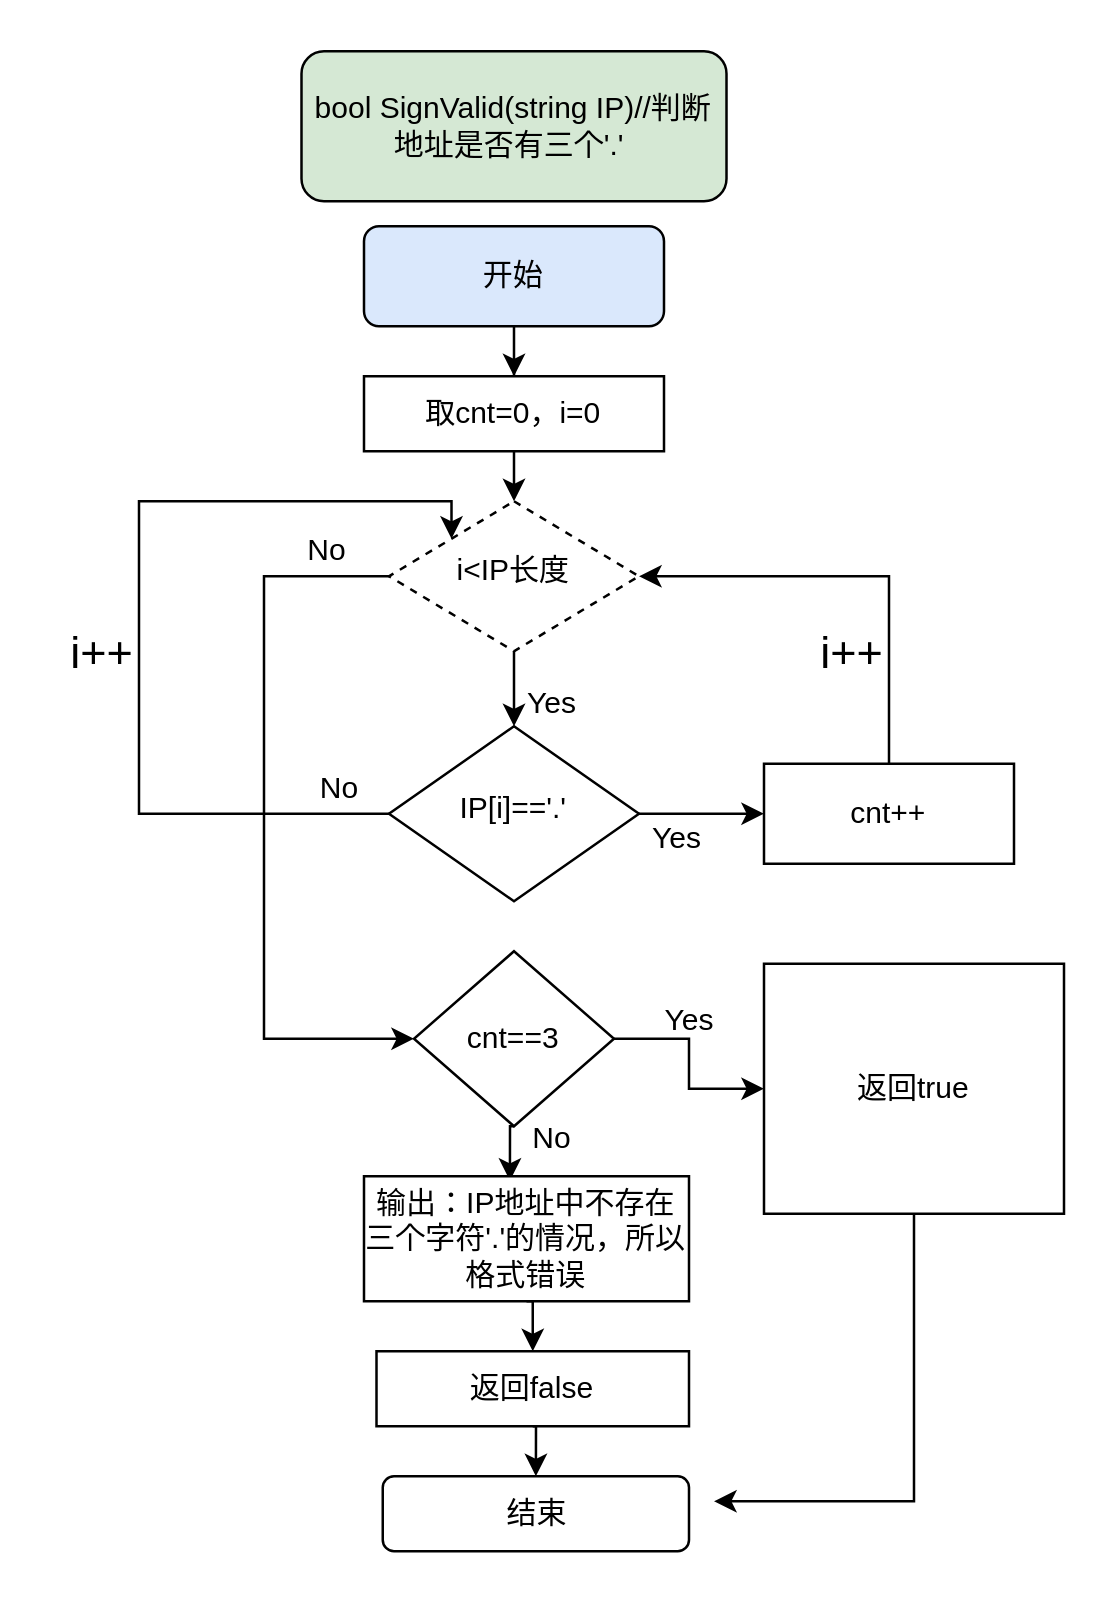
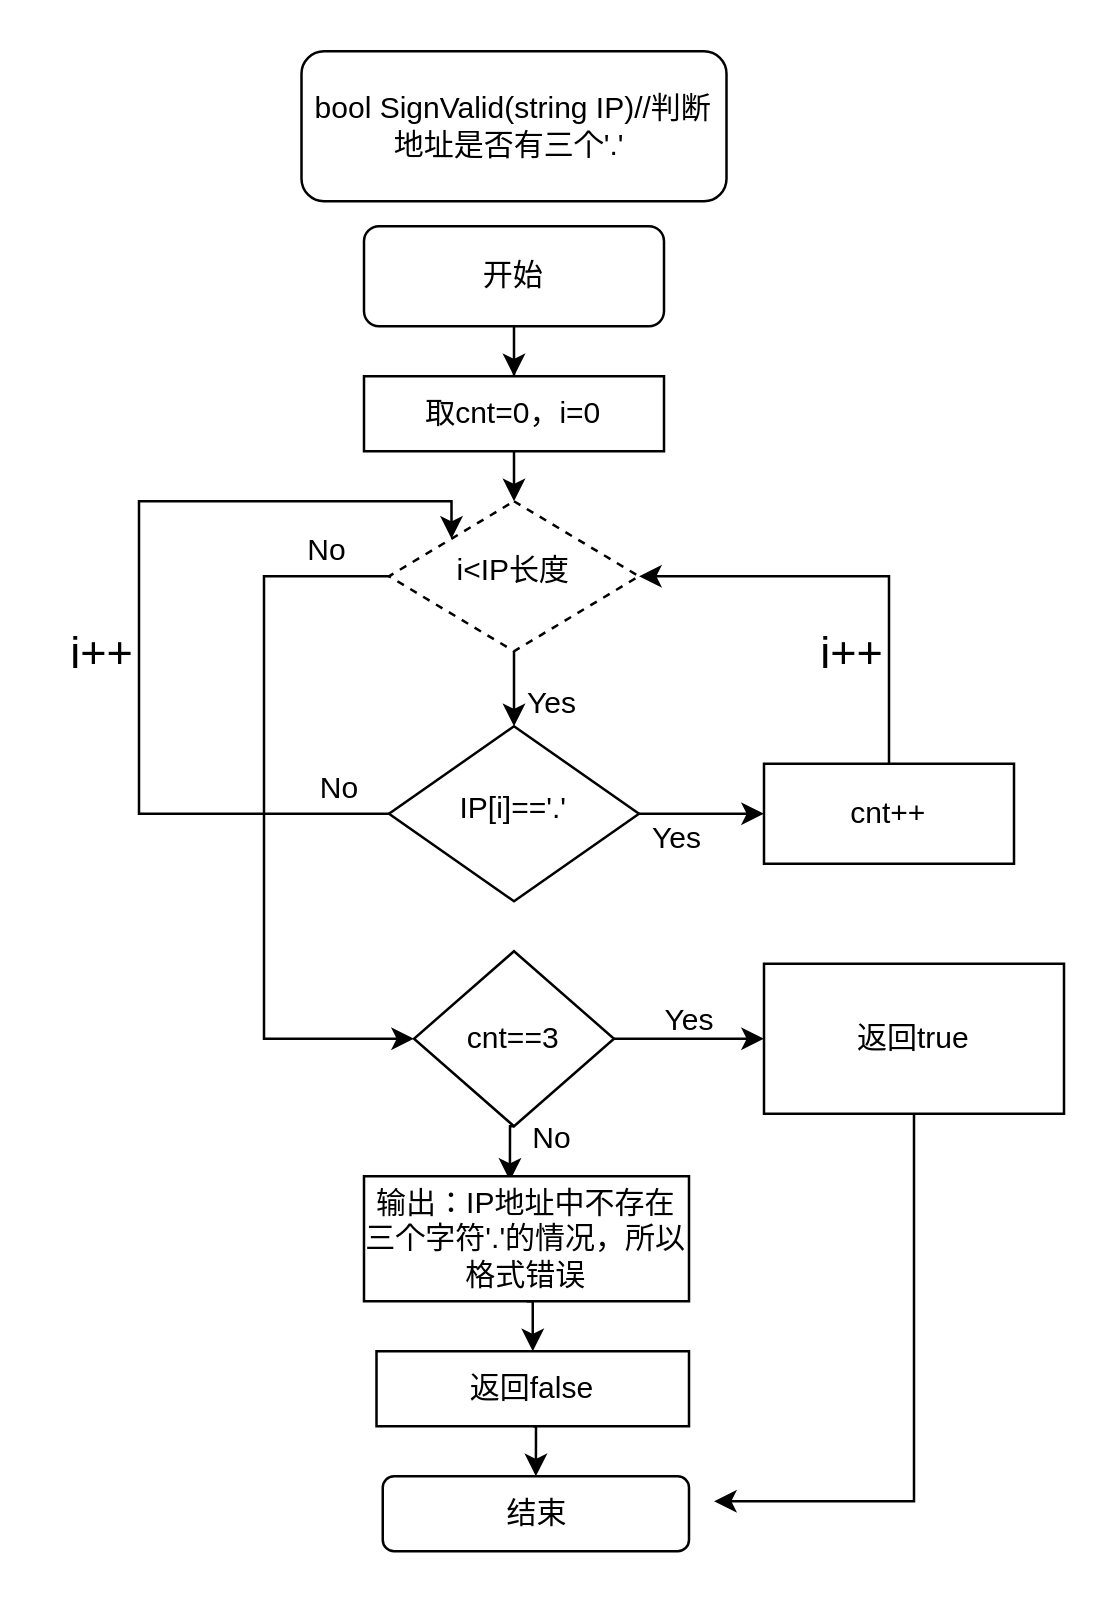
node "bool SignValid(string IP)//判断地址是否有三个'.'": fillcolor #d5e8d4 -> #ffffff
node "开始": fillcolor #dae8fc -> #ffffff
node "返回true": size 300x250 -> 300x150
